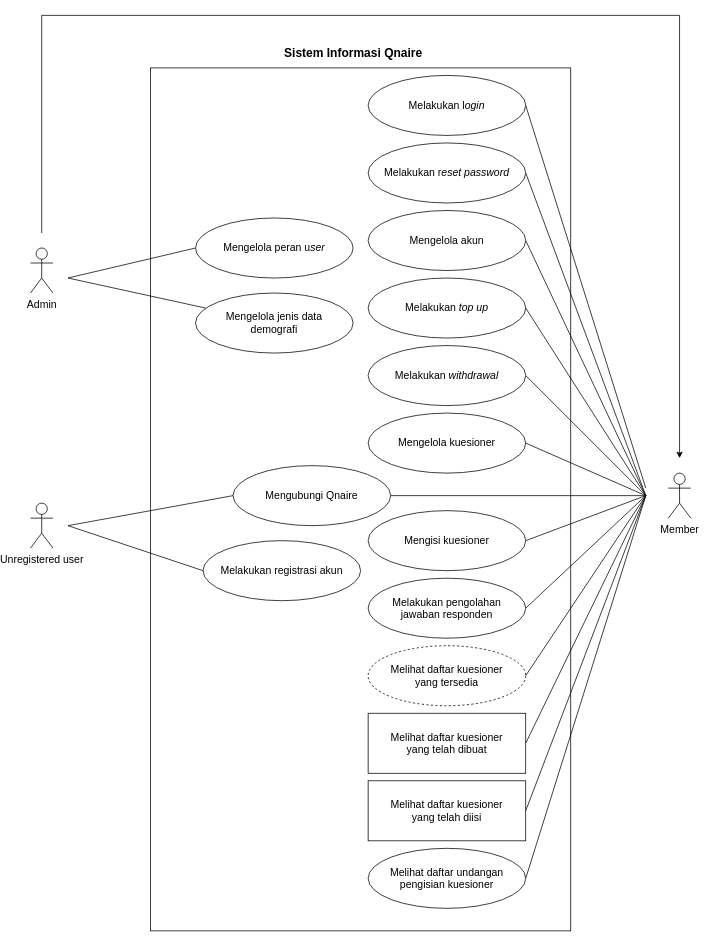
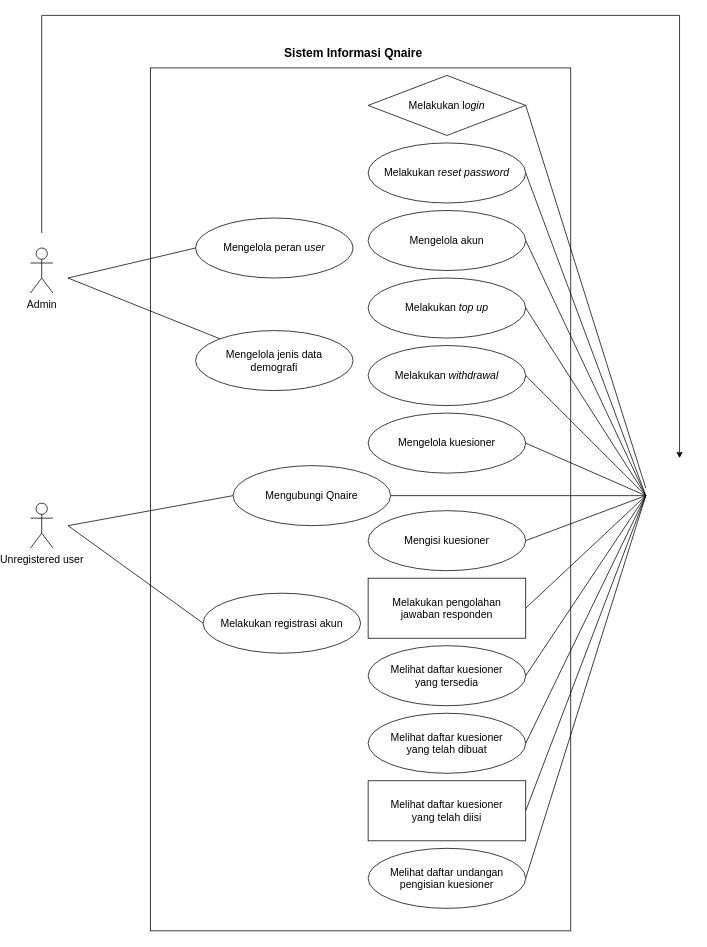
node "Melakukan login": shape ellipse -> diamond
node "Mengelola jenis data demografi": moved (274, 323) -> (274, 360)
node "Member": removed
node "Melakukan registrasi akun": moved (282, 570) -> (282, 623)
node "Melakukan pengolahan jawaban responden": shape ellipse -> rectangle
node "Melihat daftar kuesioner yang tersedia": style dashed -> solid
node "Melihat daftar kuesioner yang telah dibuat": shape rectangle -> ellipse
